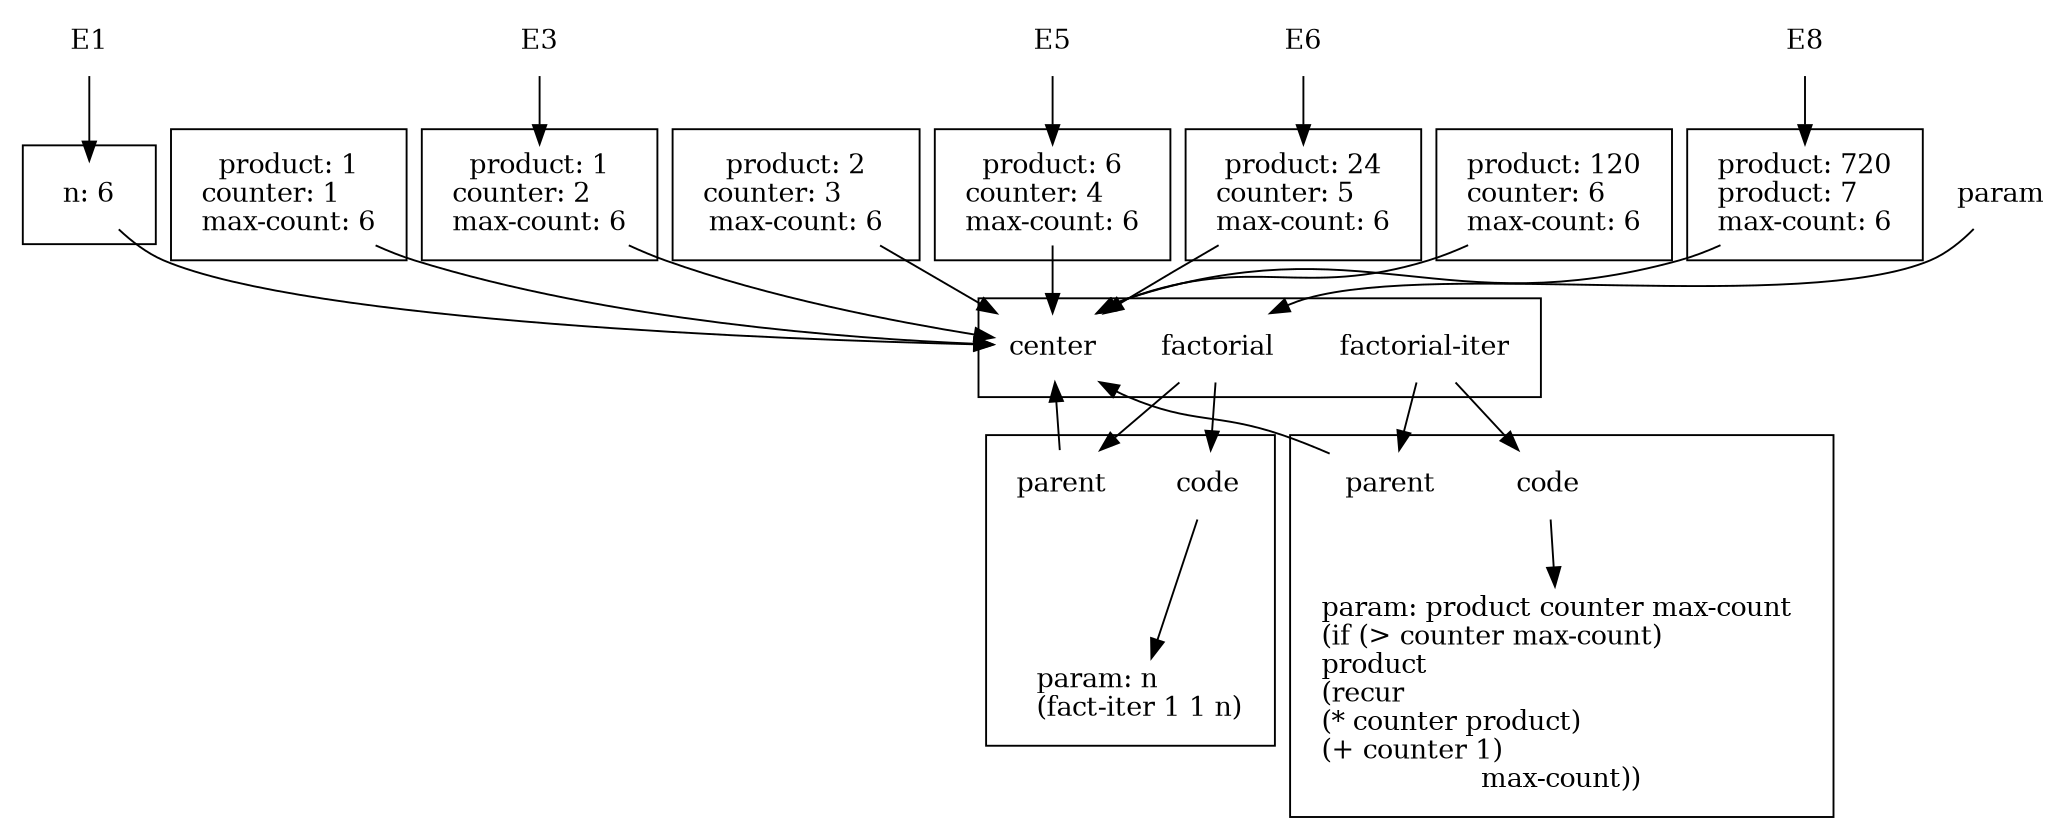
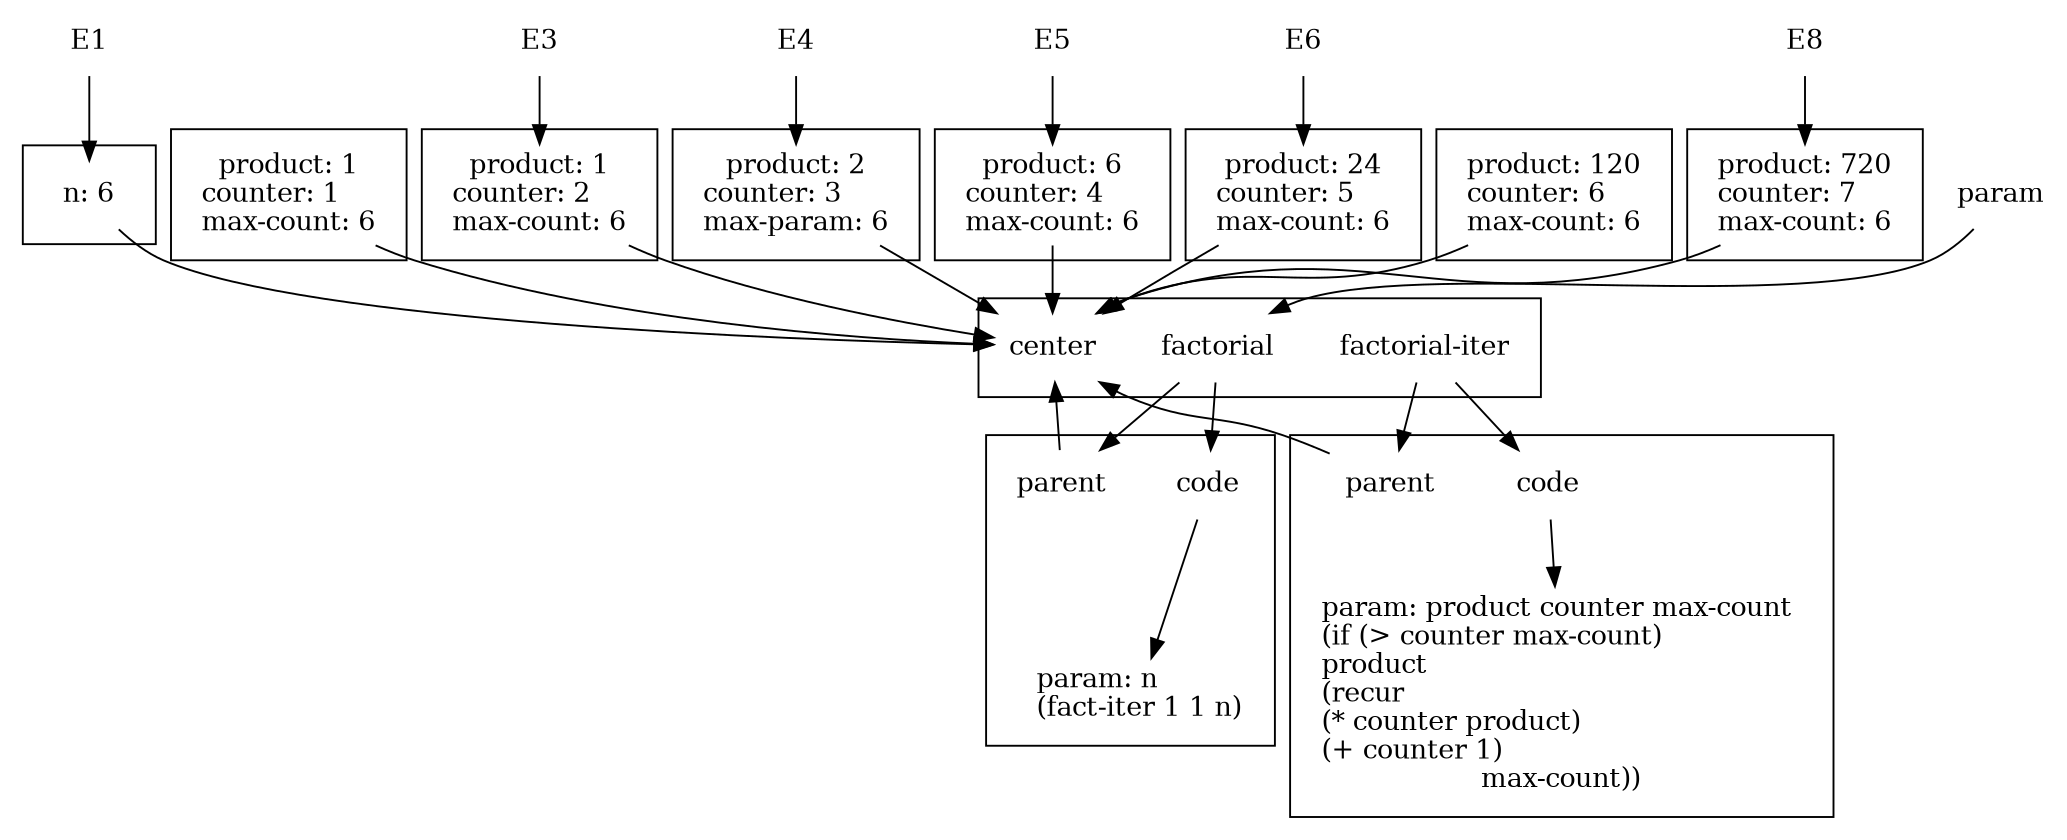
node "E4": added
node "product: 2 counter: 3 max-count: 6": label "product: 2 counter: 3 max-count: 6" -> "product: 2 counter: 3 max-param: 6"
node "product: 720 product: 7 max-count: 6": label "product: 720 product: 7 max-count: 6" -> "product: 720 counter: 7 max-count: 6"
